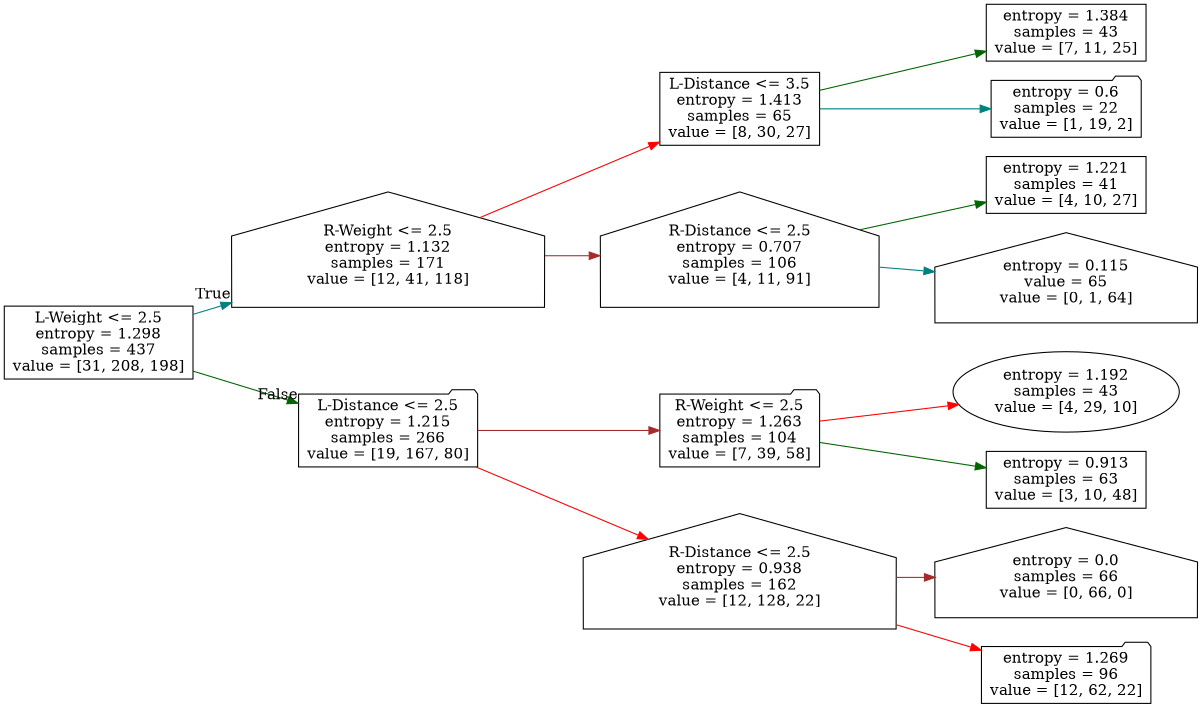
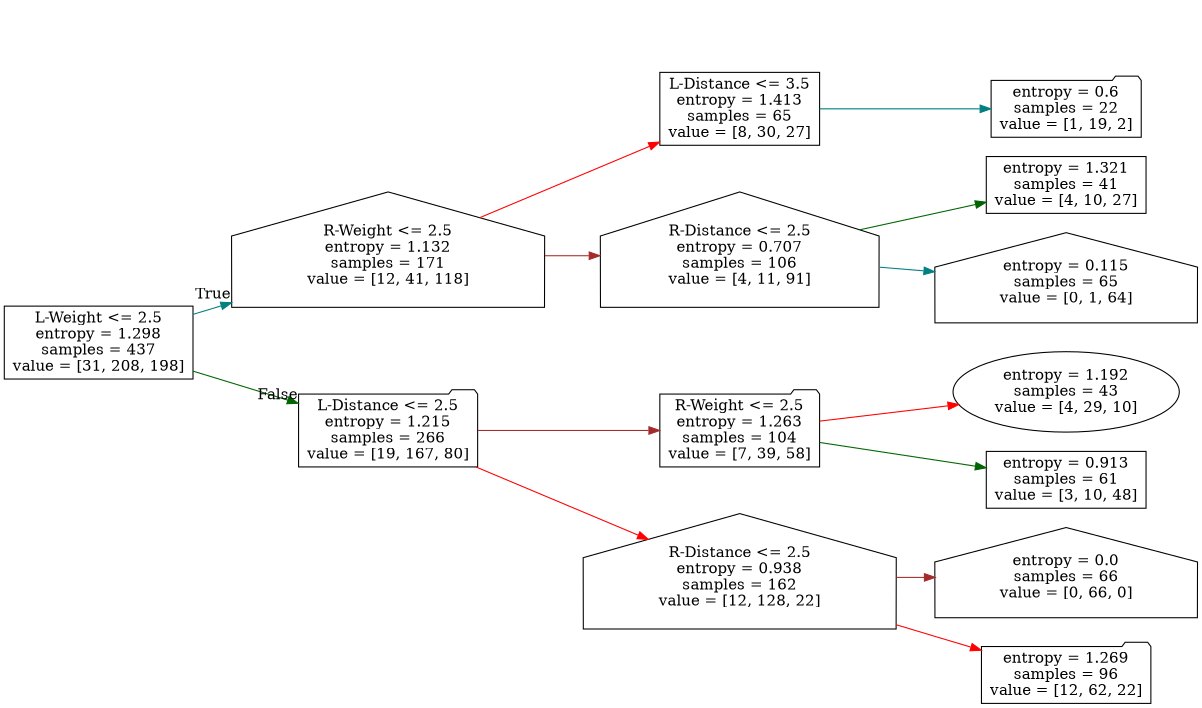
node "entropy = 1.384 samples = 43 value = [7, 11, 25]": removed
node "entropy = 1.221 samples = 41 value = [4, 10, 27]": label "entropy = 1.221 samples = 41 value = [4, 10, 27]" -> "entropy = 1.321 samples = 41 value = [4, 10, 27]"
node "entropy = 0.115 value = 65 value = [0, 1, 64]": label "entropy = 0.115 value = 65 value = [0, 1, 64]" -> "entropy = 0.115 samples = 65 value = [0, 1, 64]"
node "entropy = 0.913 samples = 63 value = [3, 10, 48]": label "entropy = 0.913 samples = 63 value = [3, 10, 48]" -> "entropy = 0.913 samples = 61 value = [3, 10, 48]"
